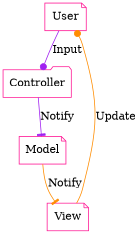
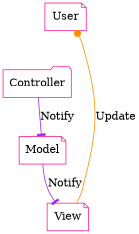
edge "User" -> "Controller": removed, label "Input"
edge "Model" -> "View": color darkorange -> purple
